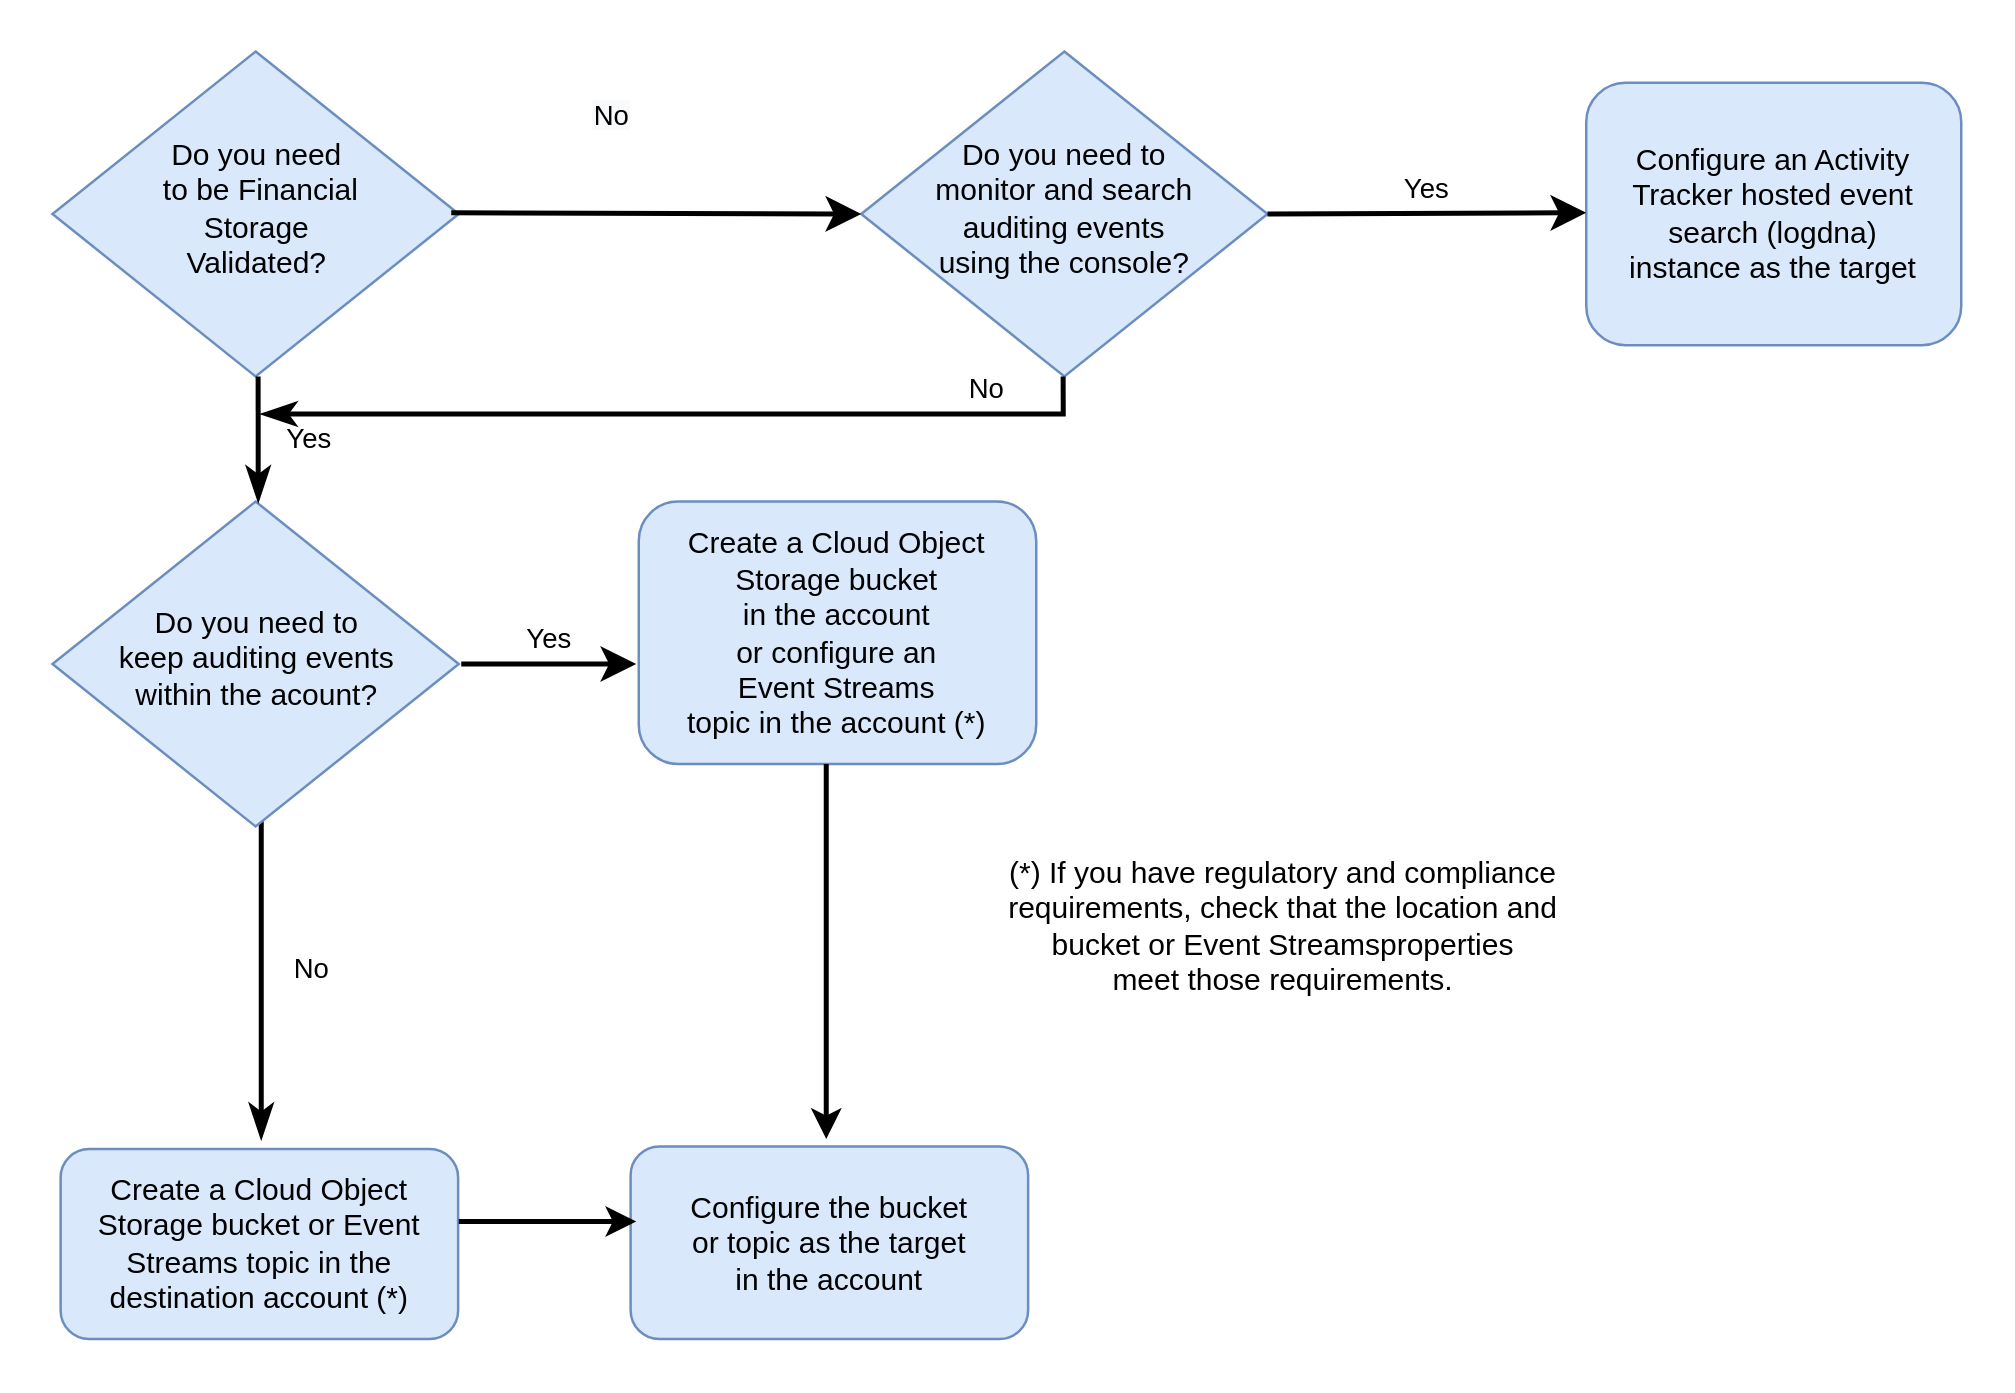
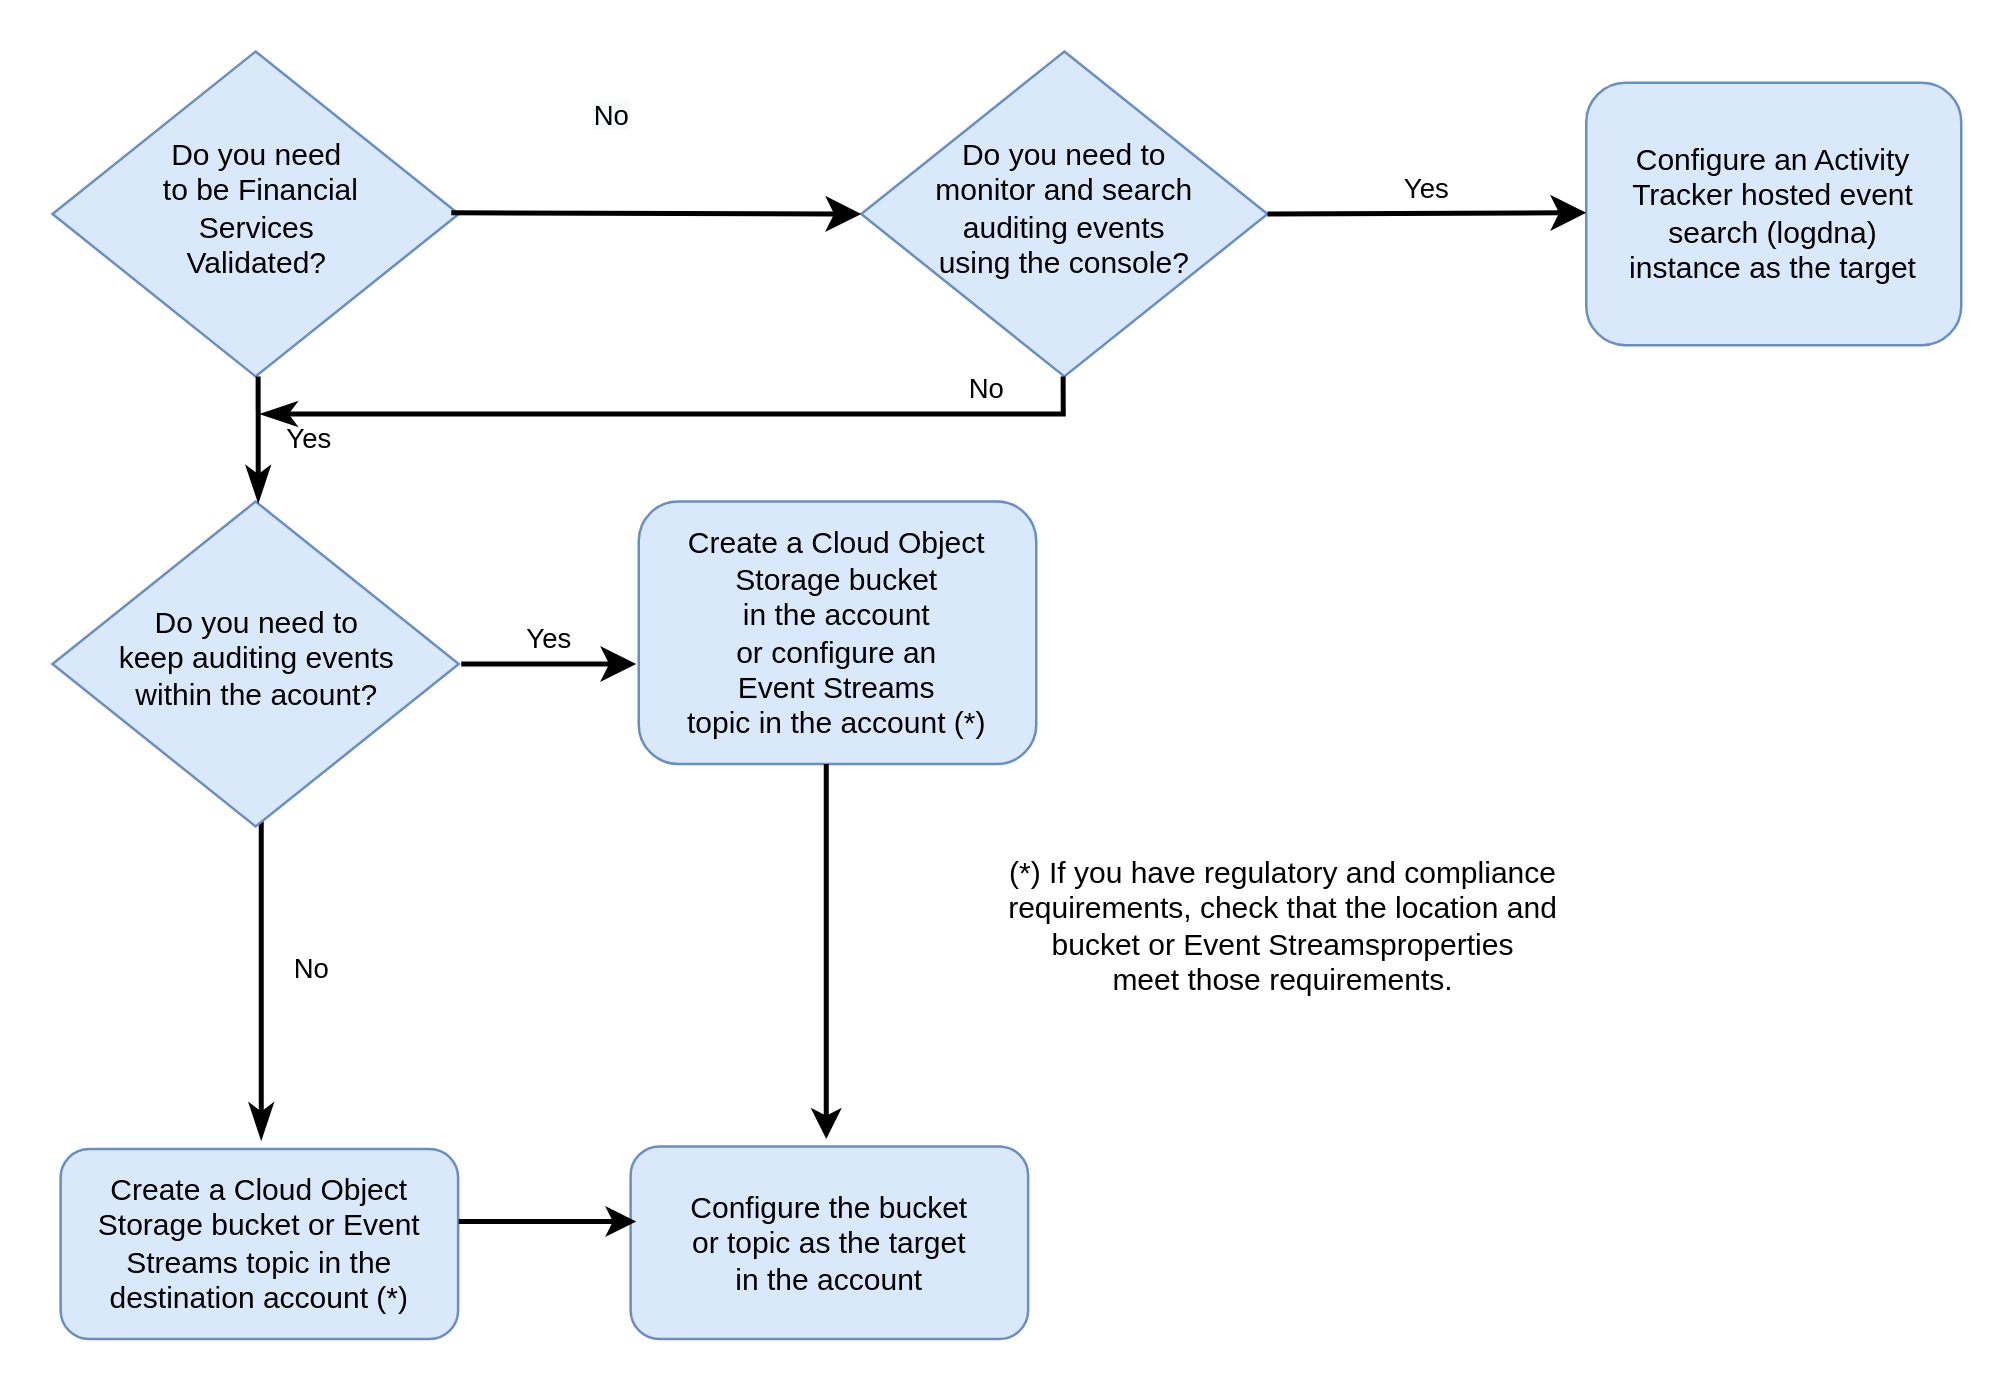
node "Do you need to be Financial Storage Validated?": label "Do you need to be Financial Storage Validated?" -> "Do you need to be Financial Services Validated?"
